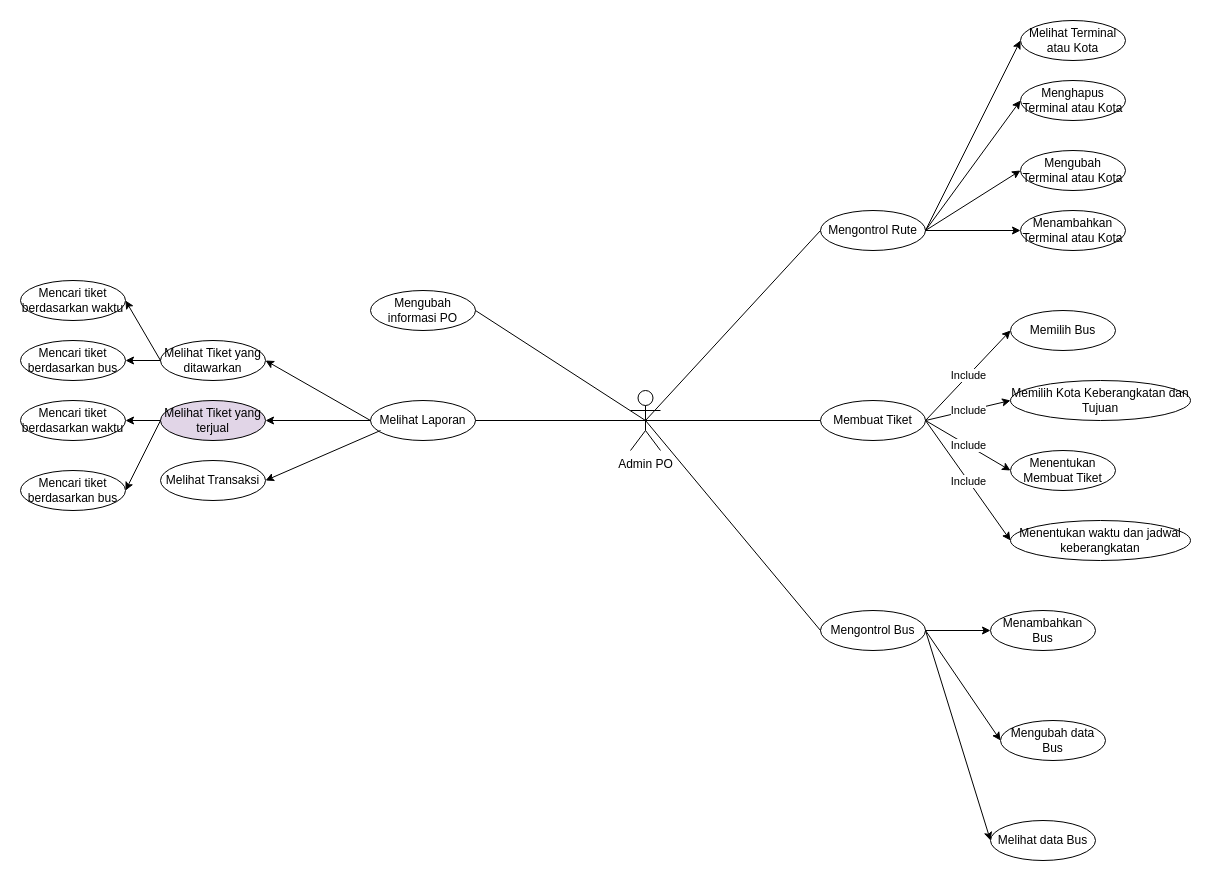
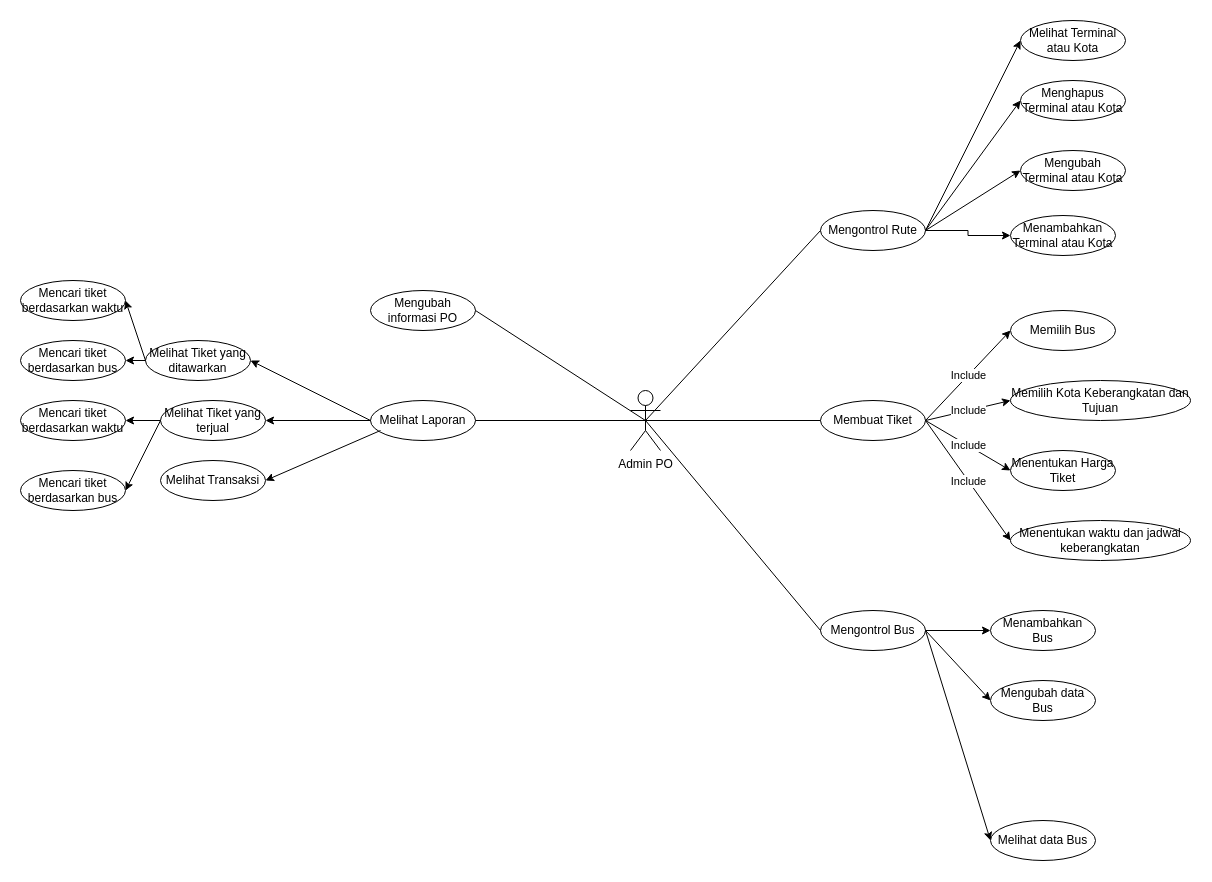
node "Menambahkan Terminal atau Kota": moved (1073, 231) -> (1063, 236)
node "Melihat Tiket yang ditawarkan": moved (213, 361) -> (198, 361)
node "Melihat Tiket yang terjual": fillcolor #e1d5e7 -> #ffffff
node "Menentukan Membuat Tiket": label "Menentukan Membuat Tiket" -> "Menentukan Harga Tiket"
node "Mengubah data Bus": moved (1053, 741) -> (1043, 701)
